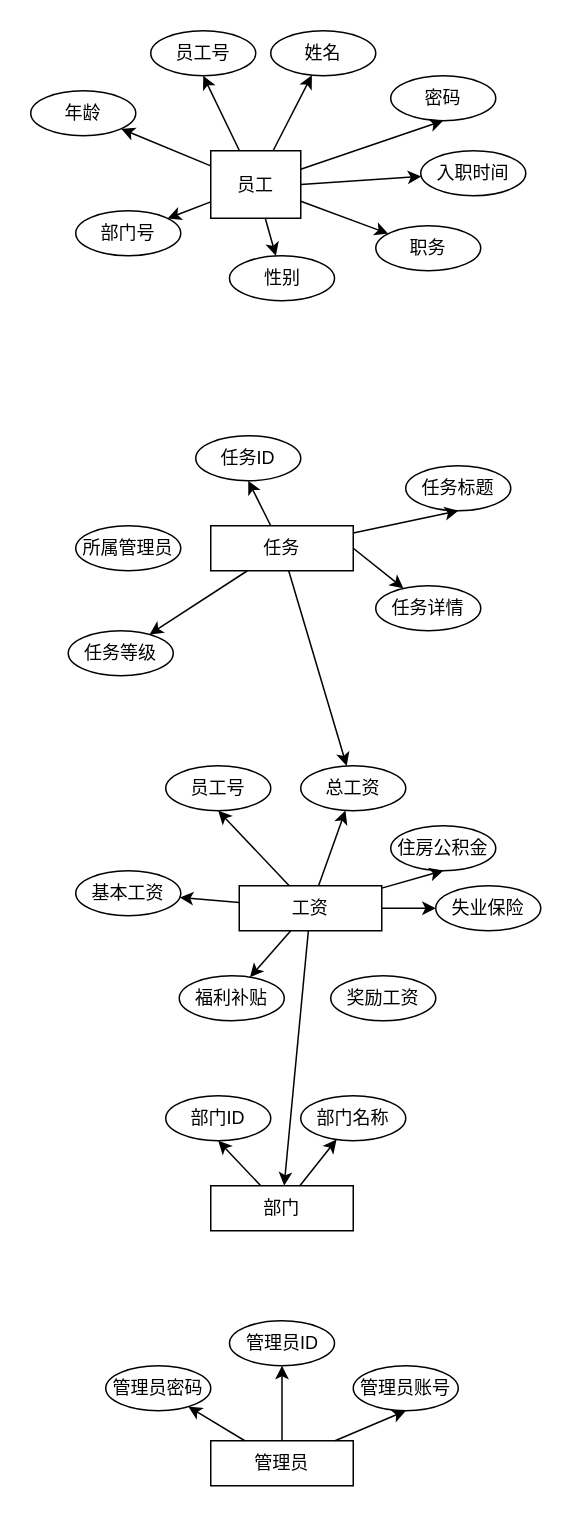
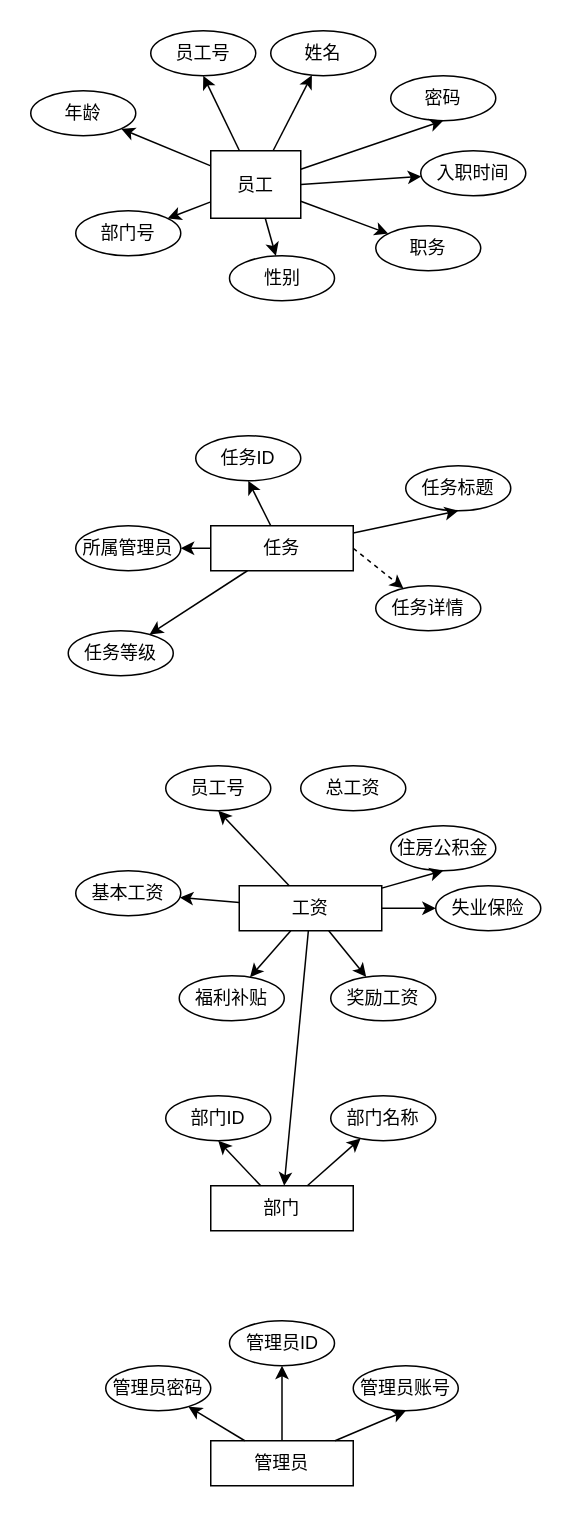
edge "任务" -> "任务详情": style solid -> dashed
edge "任务" -> "总工资": now "任务" -> "所属管理员"
edge "工资" -> "总工资": now "工资" -> "奖励工资"
node "部门名称": moved (353, 1118) -> (383, 1118)
